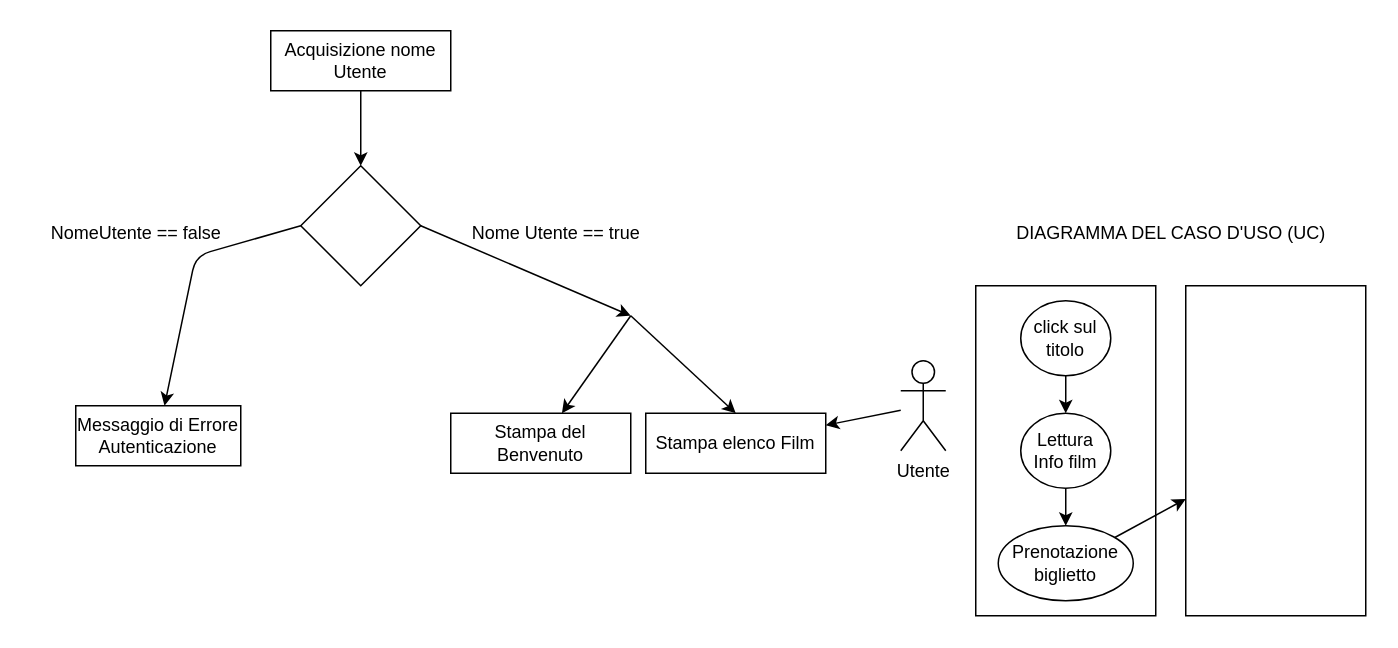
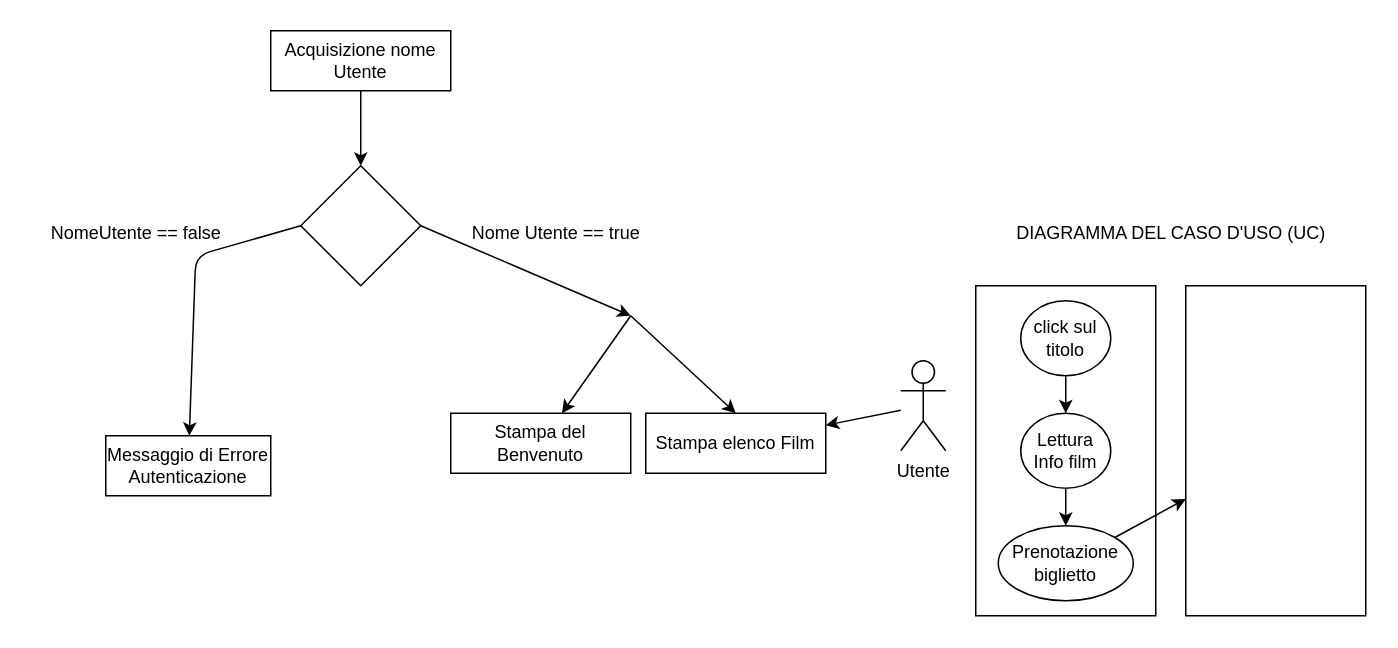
node "Messaggio di Errore Autenticazione": moved (158, 436) -> (188, 466)
